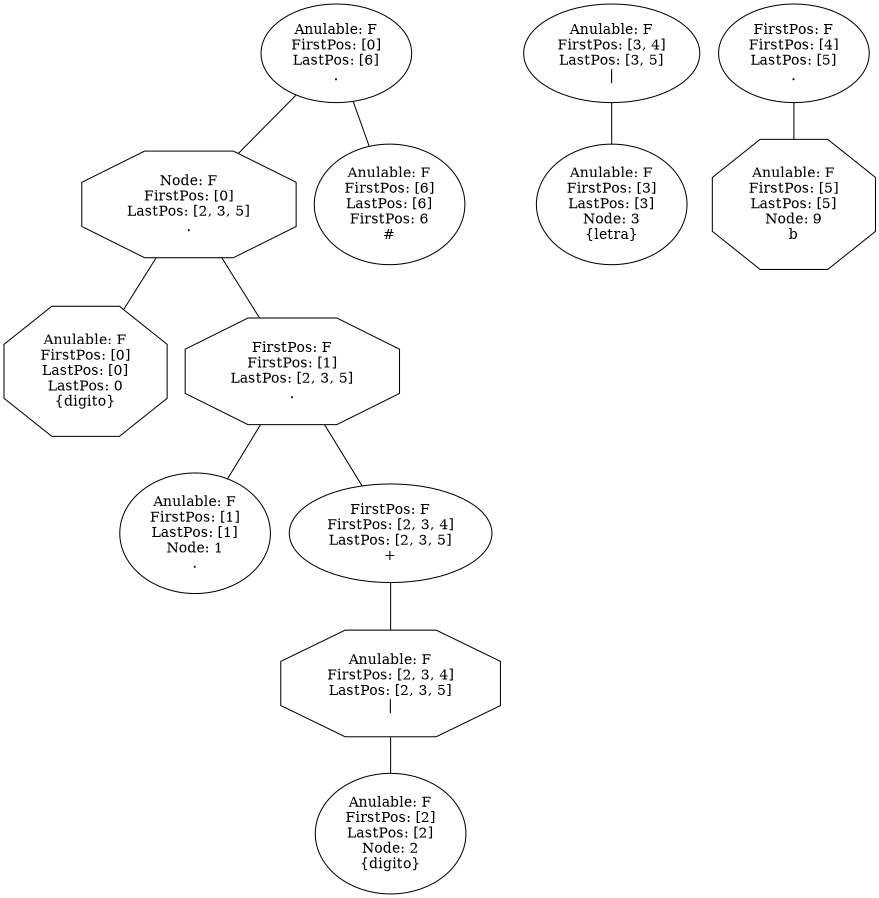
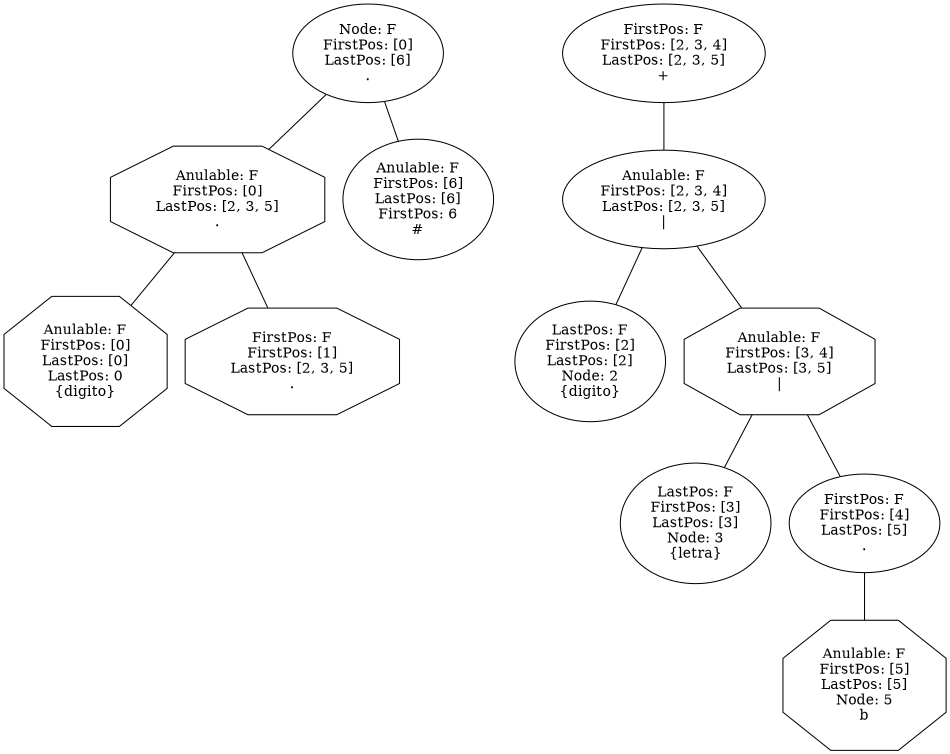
node "Anulable: F FirstPos: [0] LastPos: [6] .": label "Anulable: F FirstPos: [0] LastPos: [6] ." -> "Node: F FirstPos: [0] LastPos: [6] ."
node "Anulable: F FirstPos: [3, 4] LastPos: [3, 5] |": shape ellipse -> octagon
node "Node: F FirstPos: [0] LastPos: [2, 3, 5] .": label "Node: F FirstPos: [0] LastPos: [2, 3, 5] ." -> "Anulable: F FirstPos: [0] LastPos: [2, 3, 5] ."
node "Anulable: F FirstPos: [3] LastPos: [3] Node: 3 {letra}": label "Anulable: F FirstPos: [3] LastPos: [3] Node: 3 {letra}" -> "LastPos: F FirstPos: [3] LastPos: [3] Node: 3 {letra}"
node "Anulable: F FirstPos: [5] LastPos: [5] Node: 9 b": label "Anulable: F FirstPos: [5] LastPos: [5] Node: 9 b" -> "Anulable: F FirstPos: [5] LastPos: [5] Node: 5 b"
edge "Anulable: F FirstPos: [2, 3, 4] LastPos: [2, 3, 5] |" -- "Anulable: F FirstPos: [3, 4] LastPos: [3, 5] |": added
edge "Anulable: F FirstPos: [3, 4] LastPos: [3, 5] |" -- "FirstPos: F FirstPos: [4] LastPos: [5] .": added
edge "FirstPos: F FirstPos: [1] LastPos: [2, 3, 5] ." -- "FirstPos: F FirstPos: [2, 3, 4] LastPos: [2, 3, 5] +": removed
node "Anulable: F FirstPos: [1] LastPos: [1] Node: 1 .": removed
node "Anulable: F FirstPos: [2, 3, 4] LastPos: [2, 3, 5] |": shape octagon -> ellipse
node "Anulable: F FirstPos: [2] LastPos: [2] Node: 2 {digito}": label "Anulable: F FirstPos: [2] LastPos: [2] Node: 2 {digito}" -> "LastPos: F FirstPos: [2] LastPos: [2] Node: 2 {digito}"
